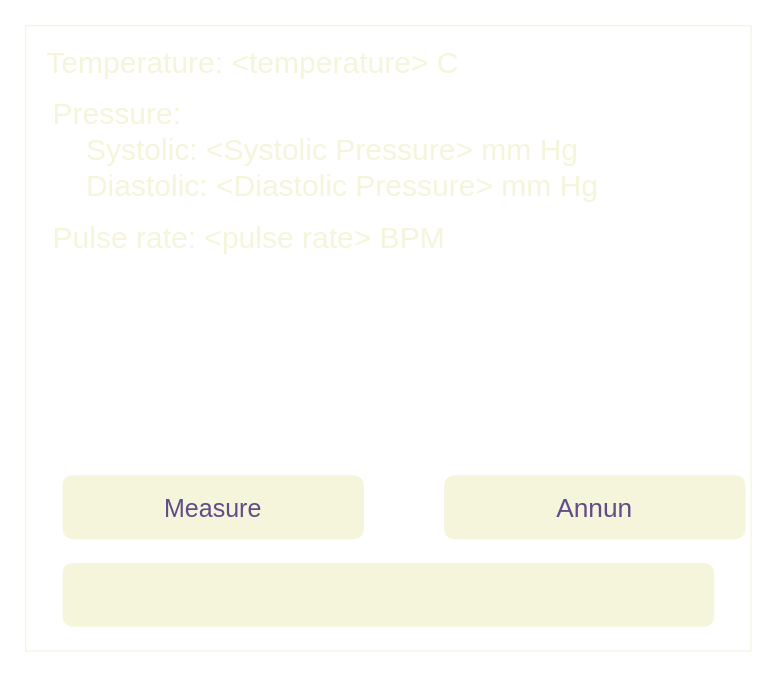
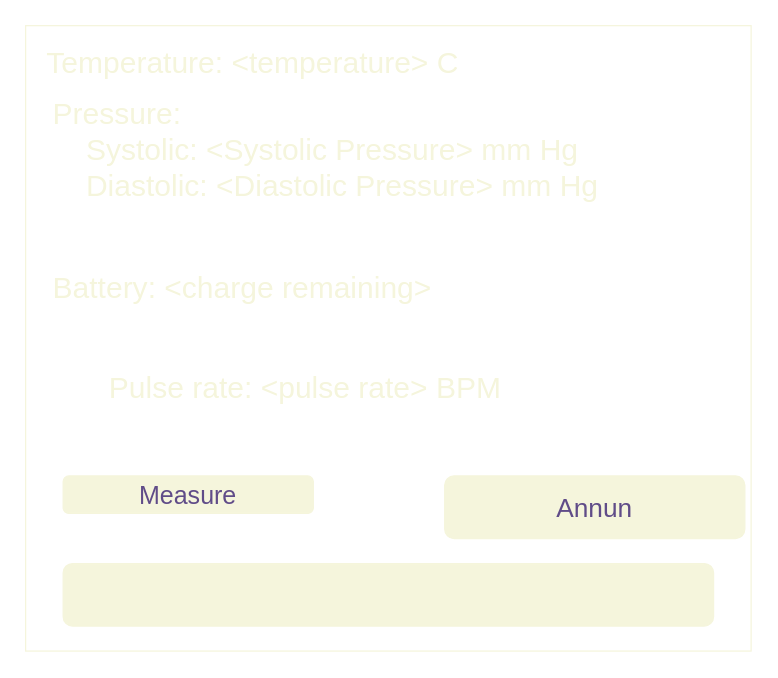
node "Pulse rate: <pulse rate> BPM": moved (369, 238) -> (426, 388)
node "Battery: <charge remaining>": added
node "Measure": size 300x63 -> 250x38
